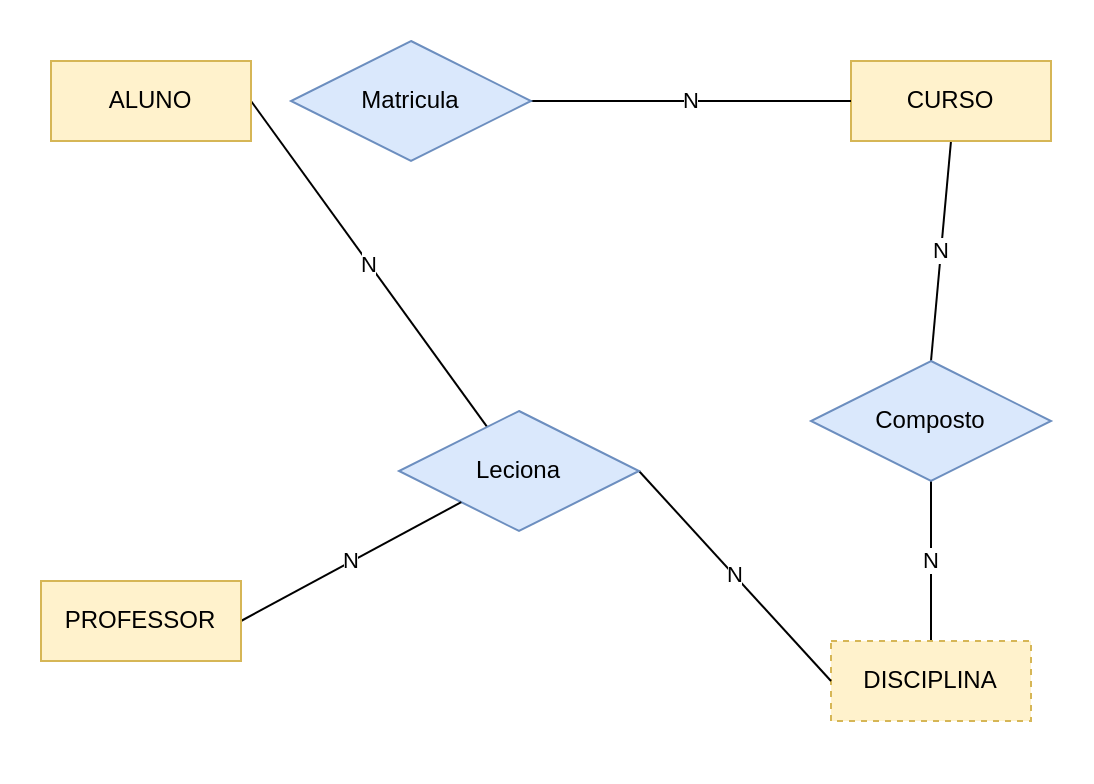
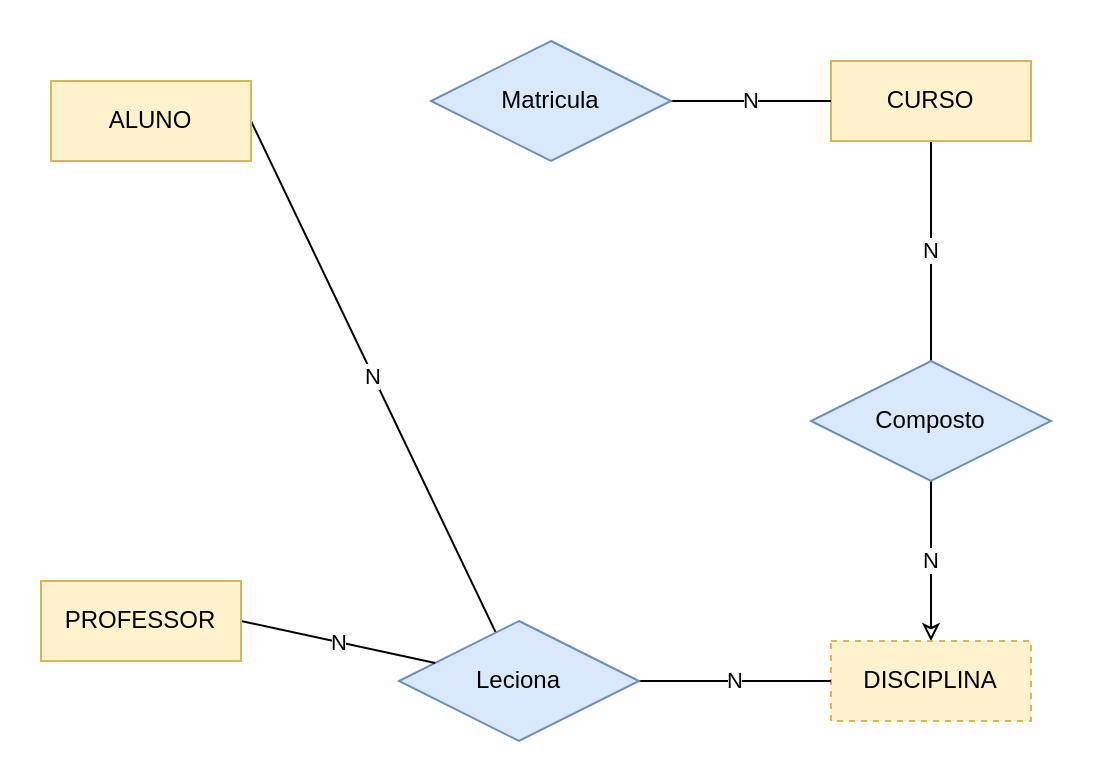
node "ALUNO": moved (151, 101) -> (151, 121)
node "Matricula": moved (411, 101) -> (551, 101)
node "CURSO": moved (951, 101) -> (931, 101)
node "Leciona": moved (519, 471) -> (519, 681)
edge "Composto" -- "DISCIPLINA": arrowhead none -> classic
